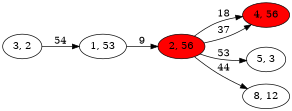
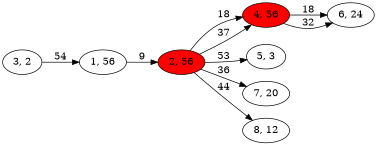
node "6, 24": added
node "1, 53": label "1, 53" -> "1, 56"
node "7, 20": added
